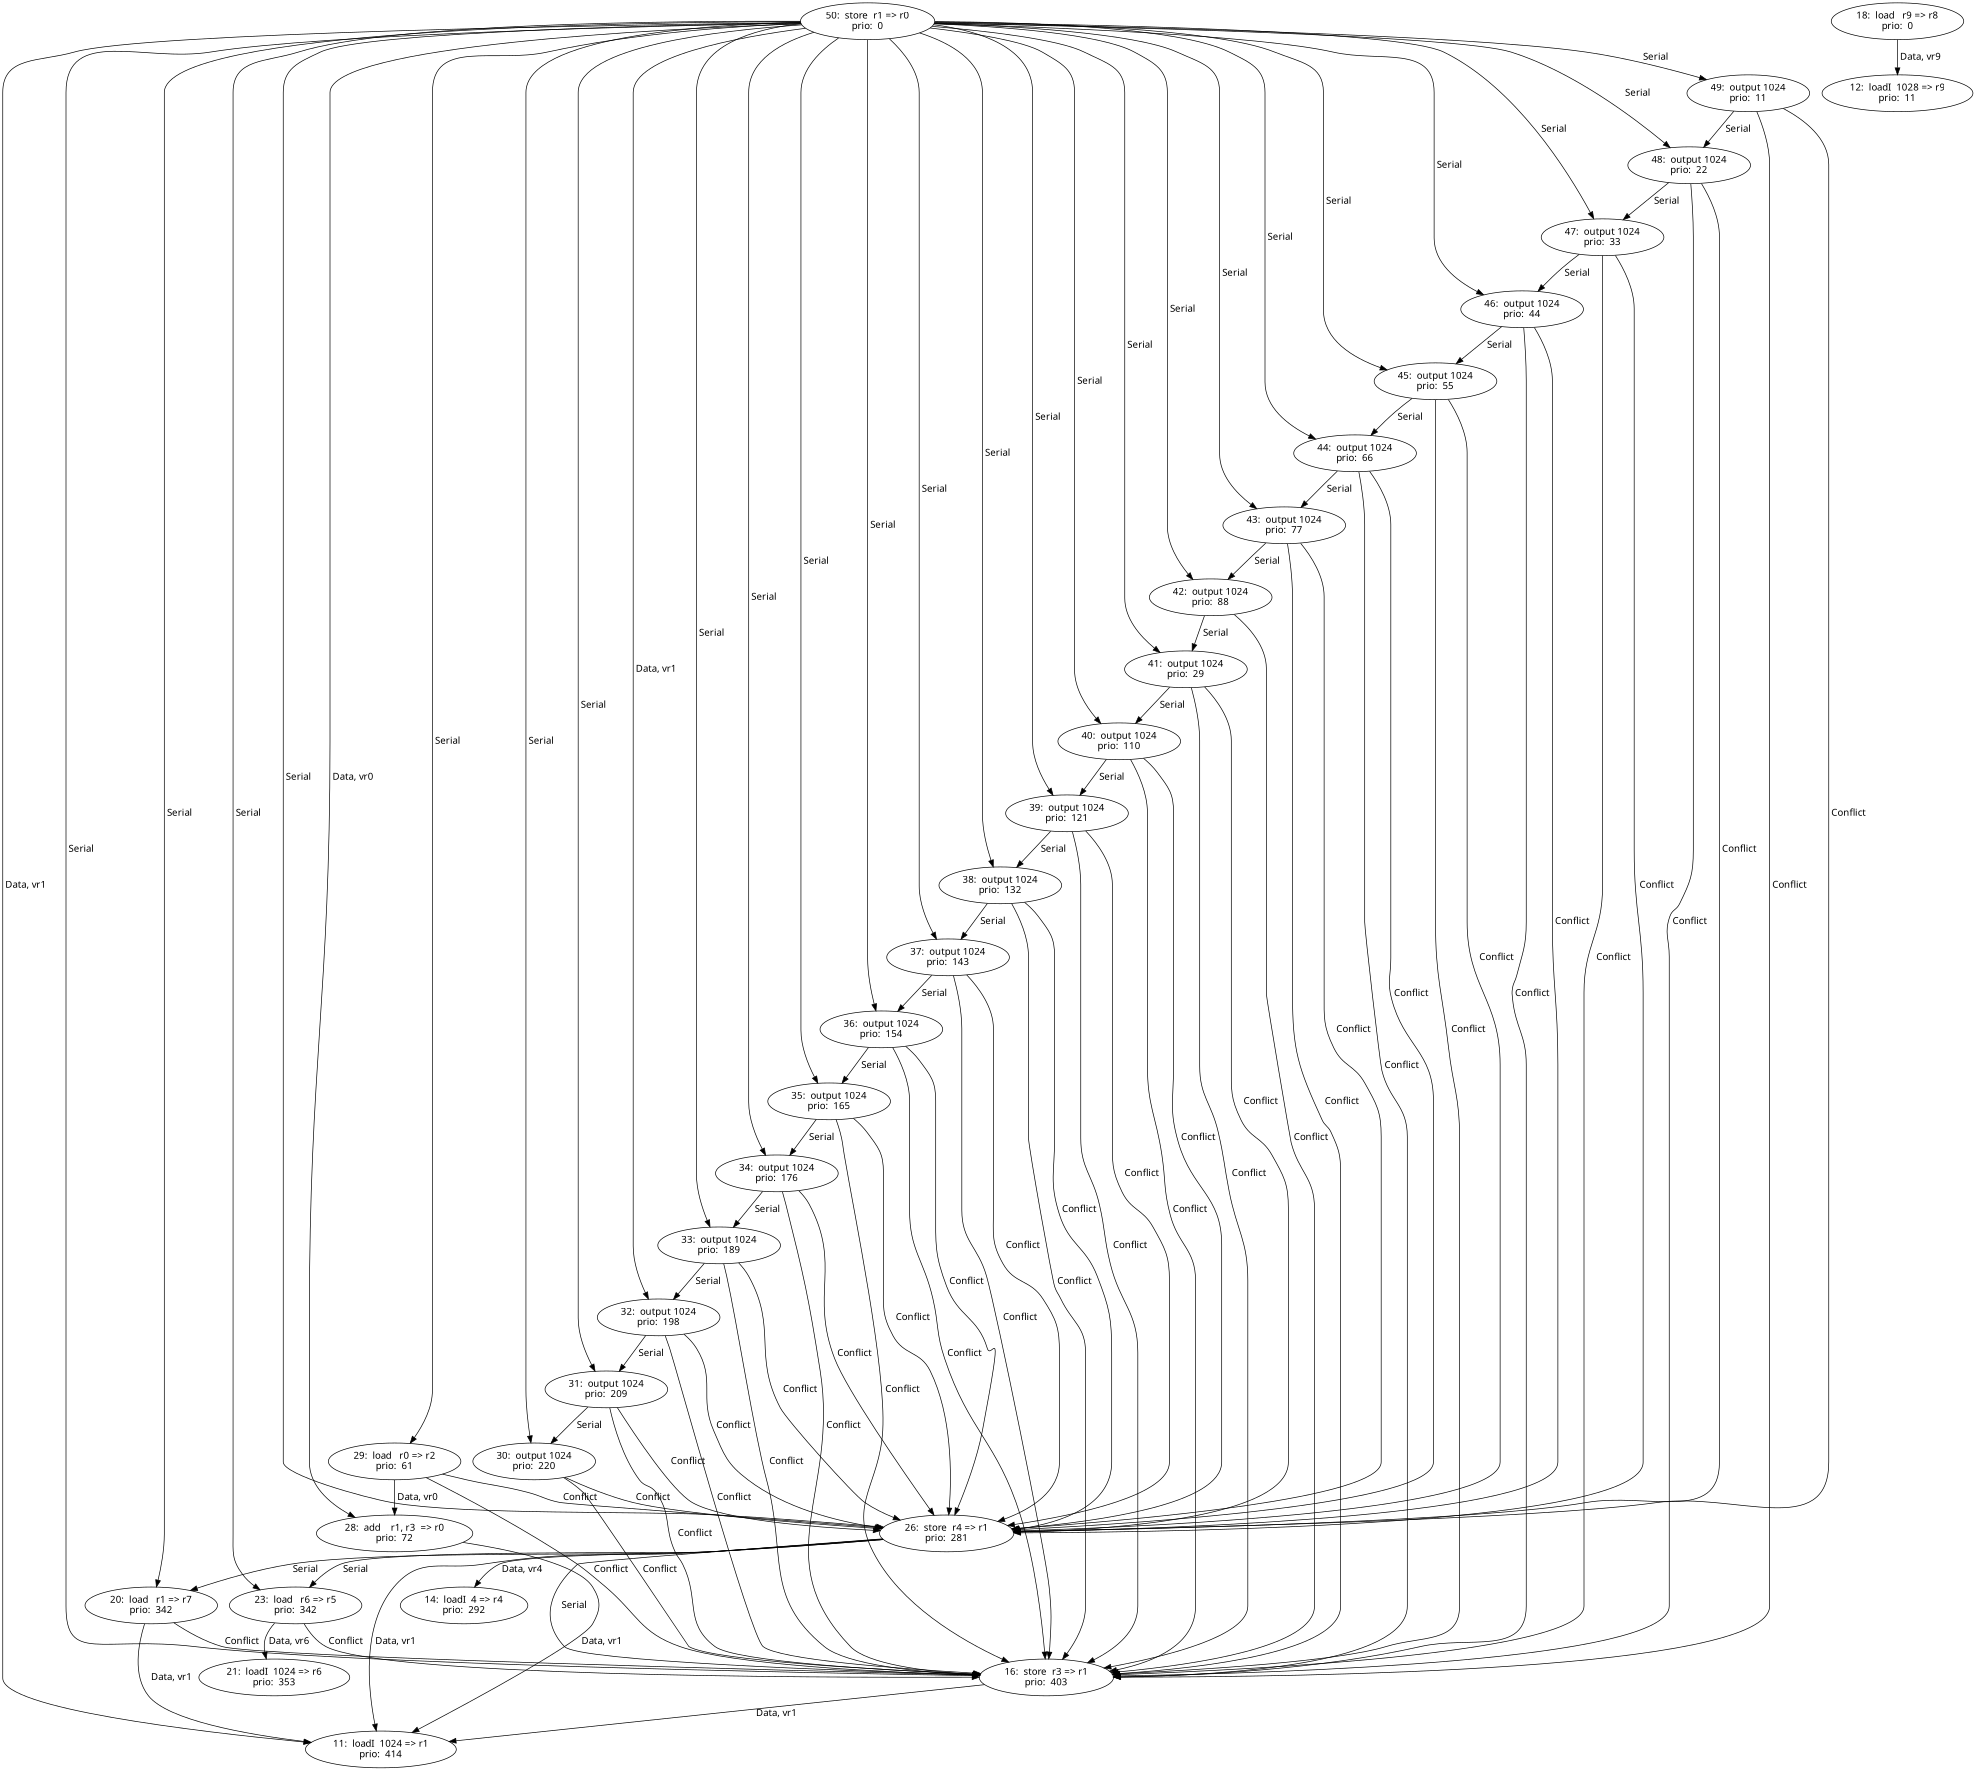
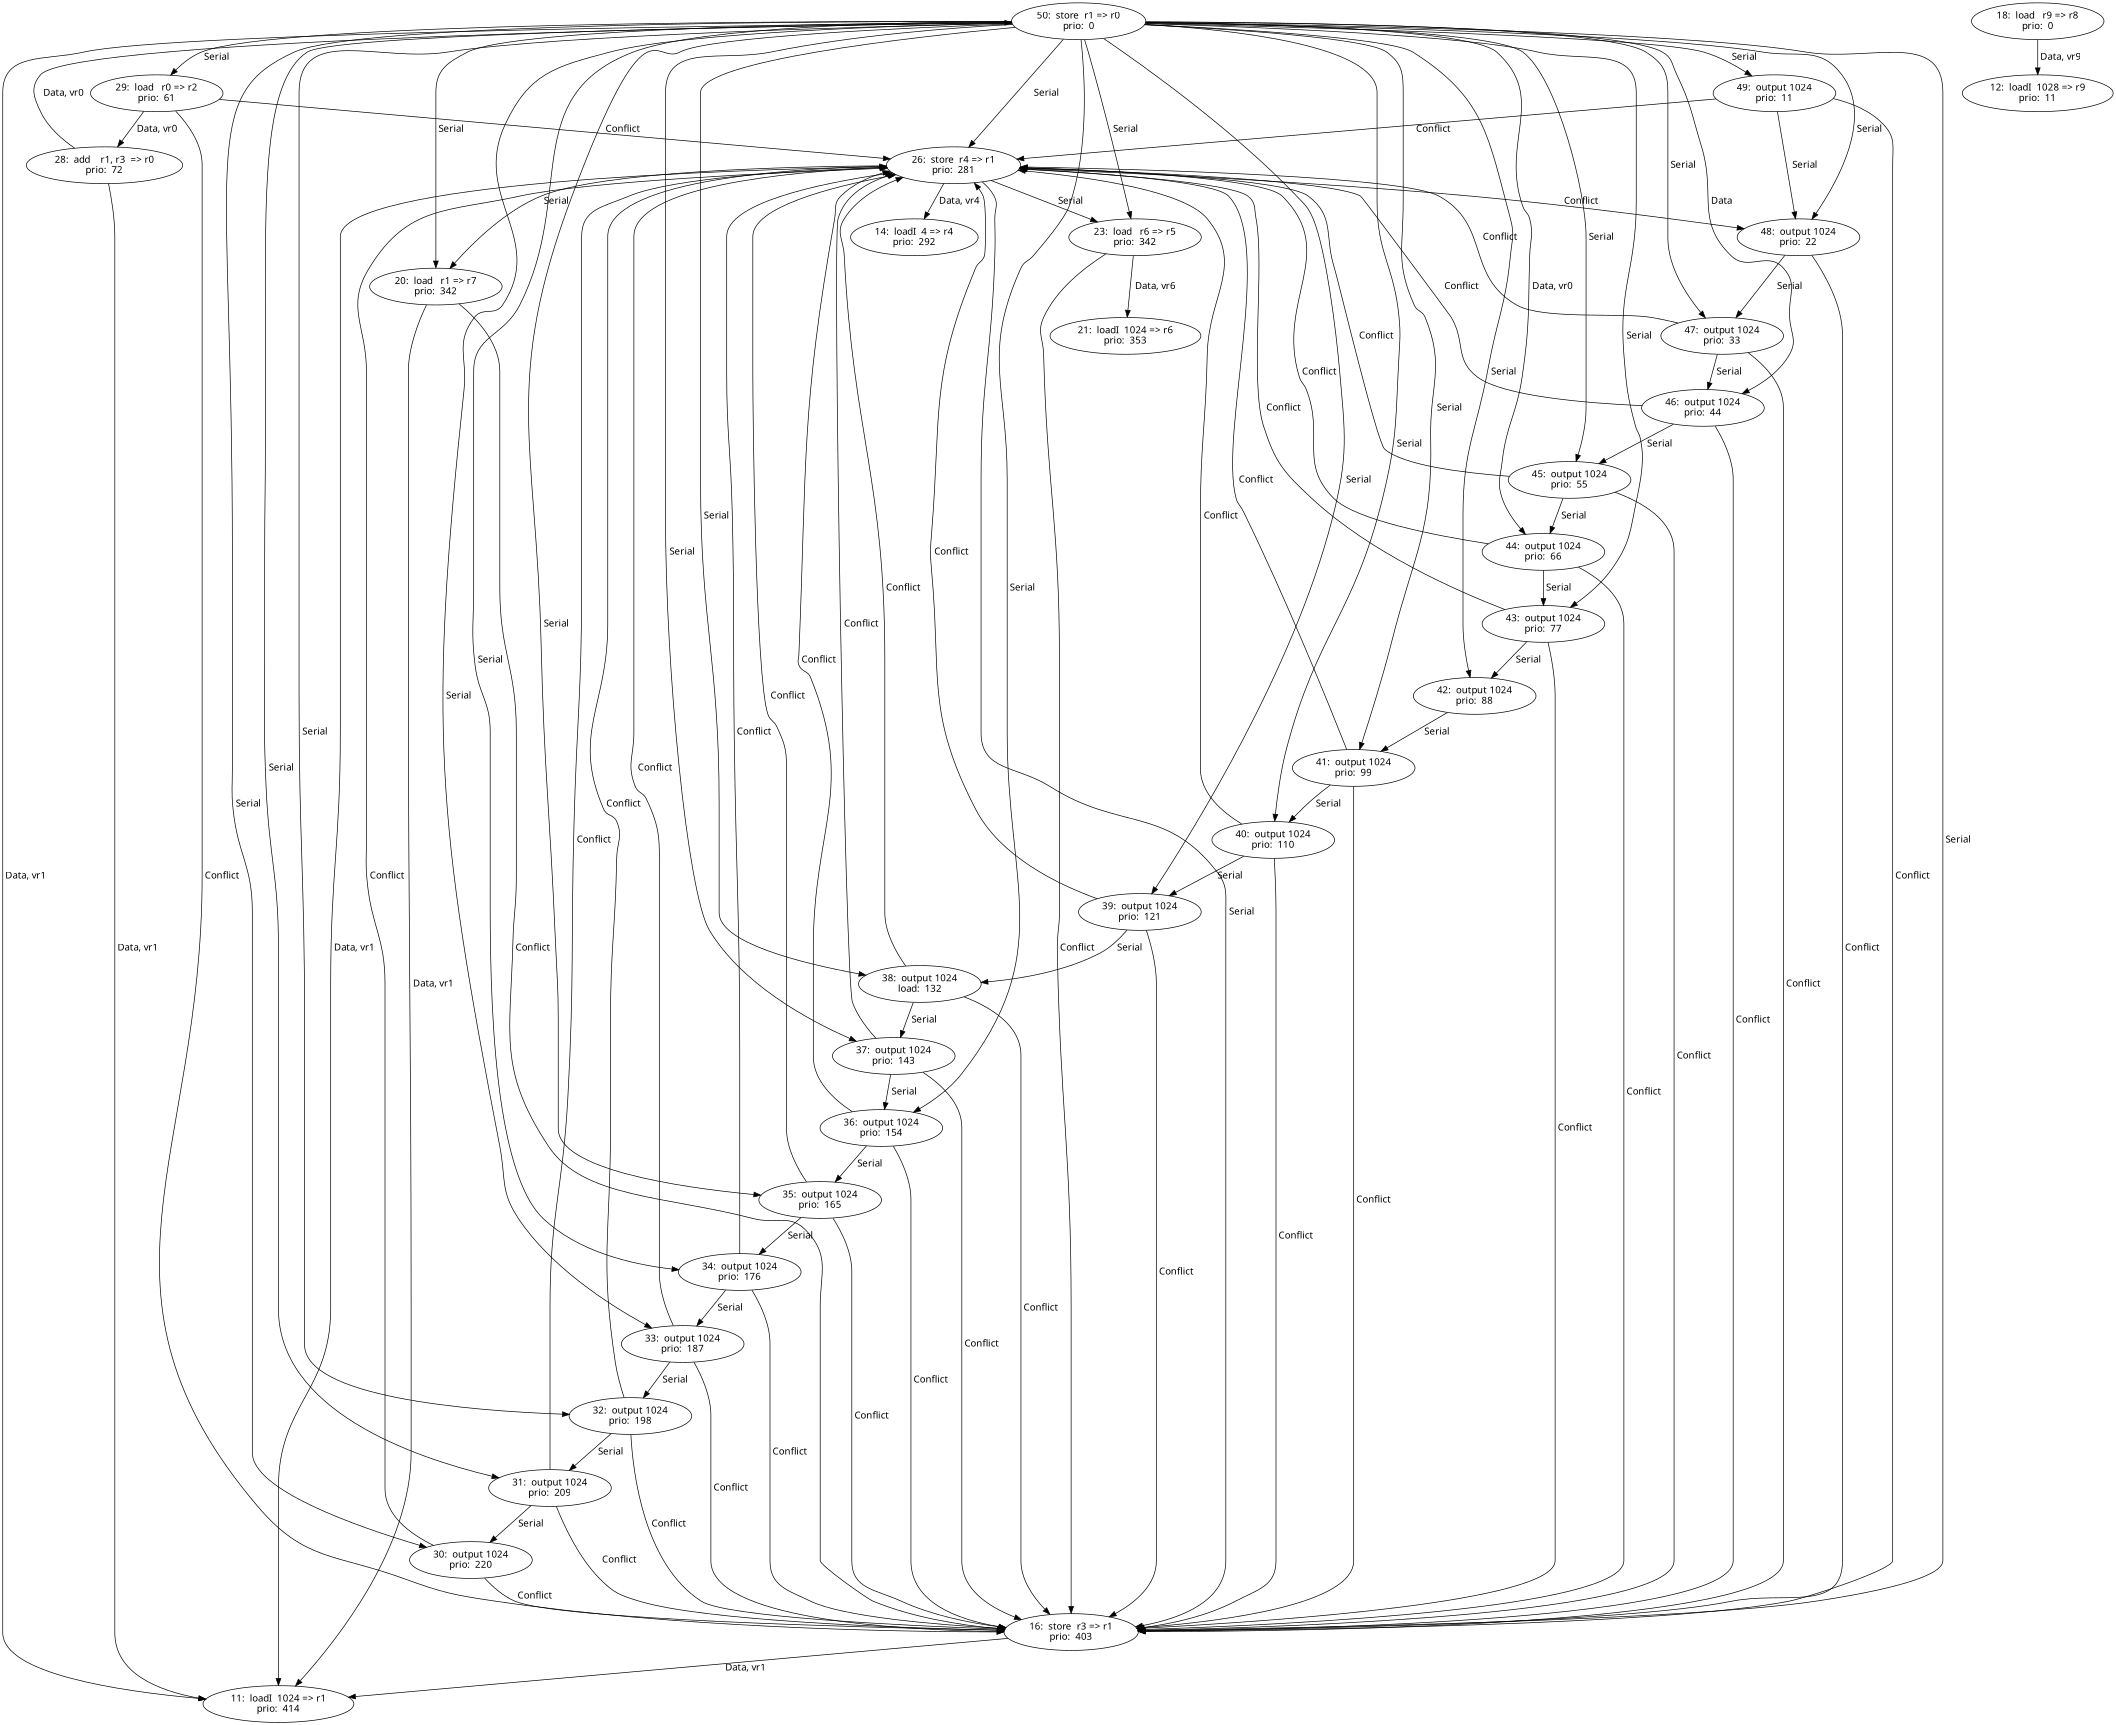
edge "50:  store  r1 => r0 prio:  0" -> "46:  output 1024 prio:  44": label " Serial " -> " Data "
edge "50:  store  r1 => r0 prio:  0" -> "44:  output 1024 prio:  66": label " Serial " -> " Data, vr0"
edge "50:  store  r1 => r0 prio:  0" -> "28:  add    r1, r3  => r0 prio:  72": reversed
edge "50:  store  r1 => r0 prio:  0" -> "32:  output 1024 prio:  198": label " Data, vr1" -> " Serial "
node "41:  output 1024 prio:  29": label "41:  output 1024 prio:  29" -> "41:  output 1024 prio:  99"
node "38:  output 1024 prio:  132": label "38:  output 1024 prio:  132" -> "38:  output 1024 load:  132"
edge "48:  output 1024 prio:  22" -> "26:  store  r4 => r1 prio:  281": reversed
edge "42:  output 1024 prio:  88" -> "16:  store  r3 => r1 prio:  403": removed, label "Conflict"
node "33:  output 1024 prio:  189": label "33:  output 1024 prio:  189" -> "33:  output 1024 prio:  187"
